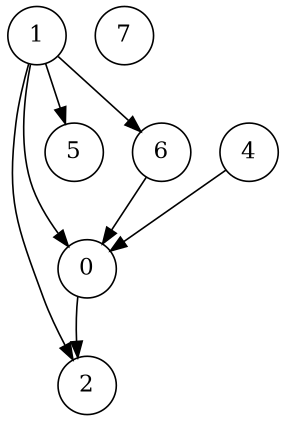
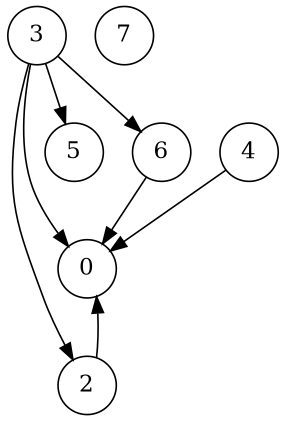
node "1": label "1" -> "3"
edge "0" -> "2": reversed
